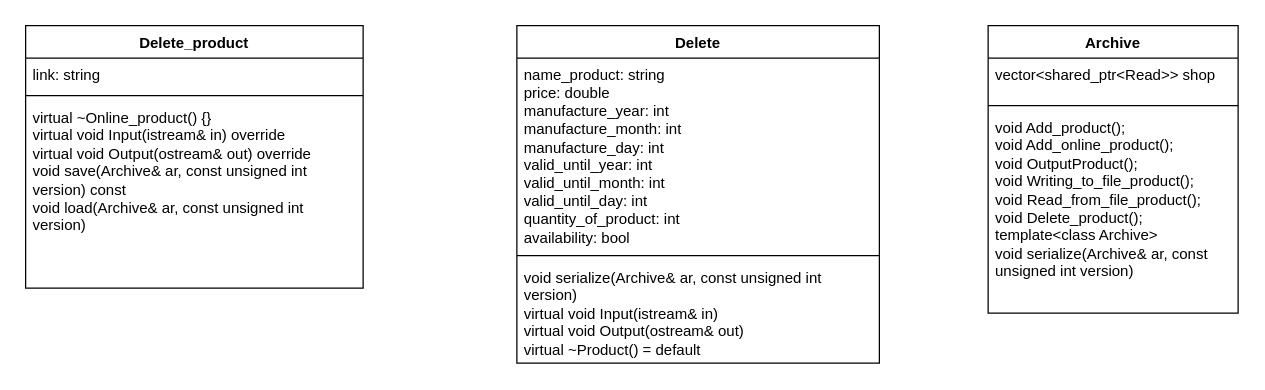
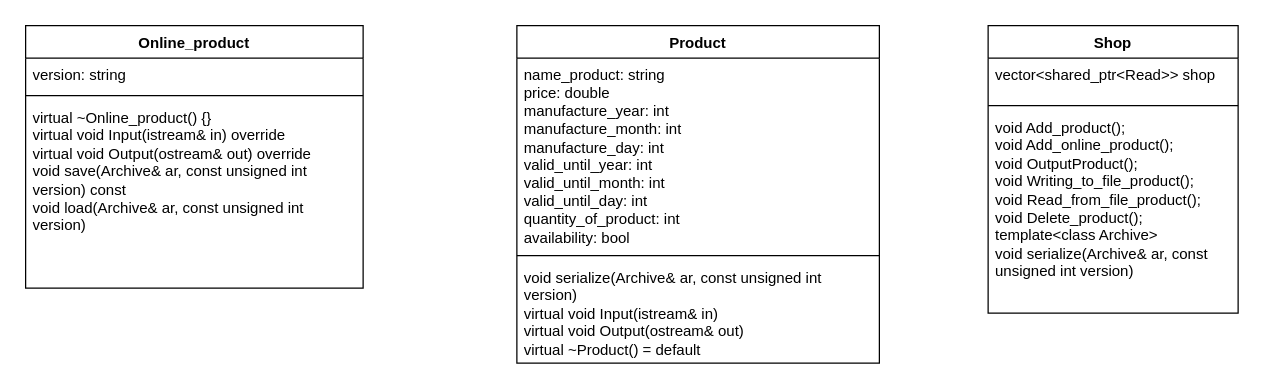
node "Delete_product": label "Delete_product" -> "Online_product"
node "Delete": label "Delete" -> "Product"
node "Archive": label "Archive" -> "Shop"
node "link: string": label "link: string" -> "version: string"
